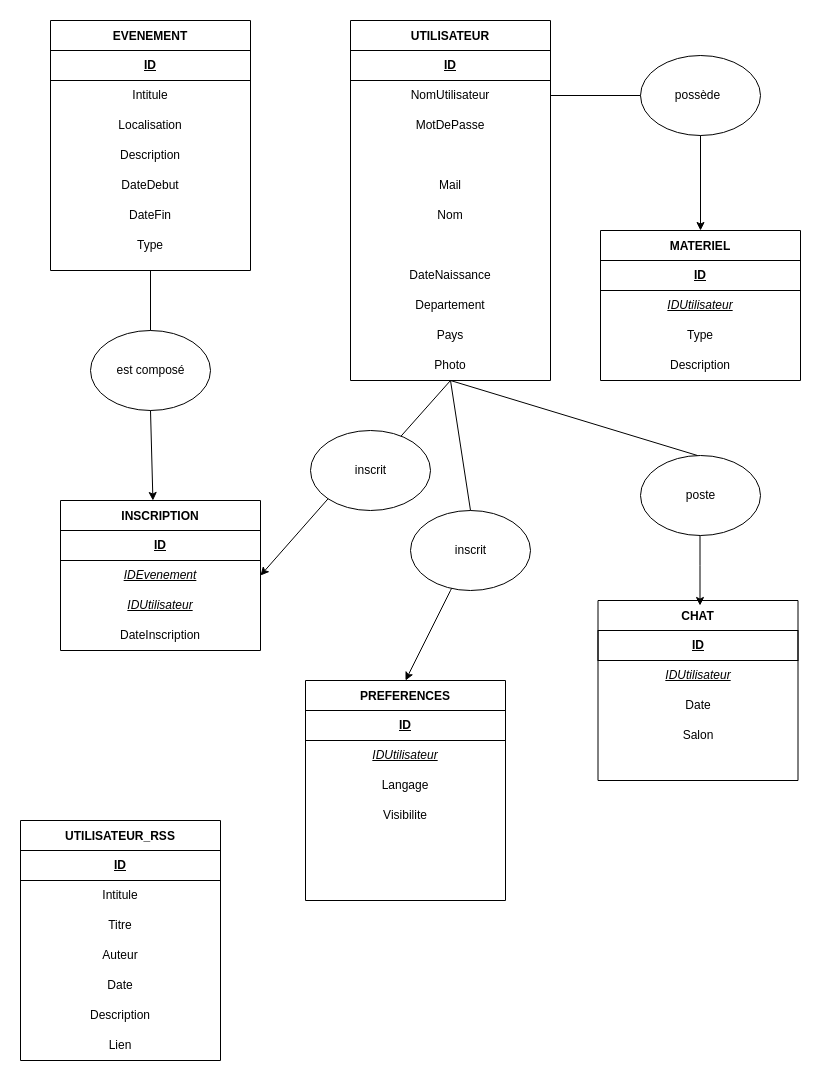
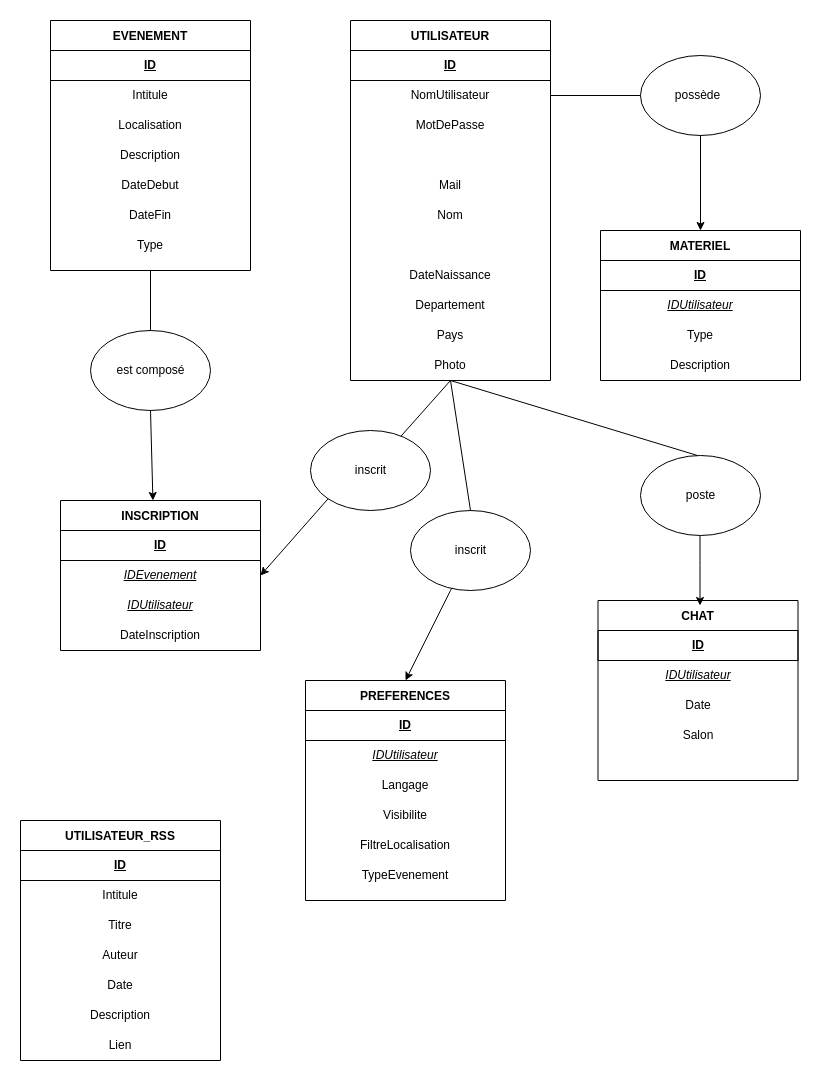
node "FiltreLocalisation": added
node "TypeEvenement": added
